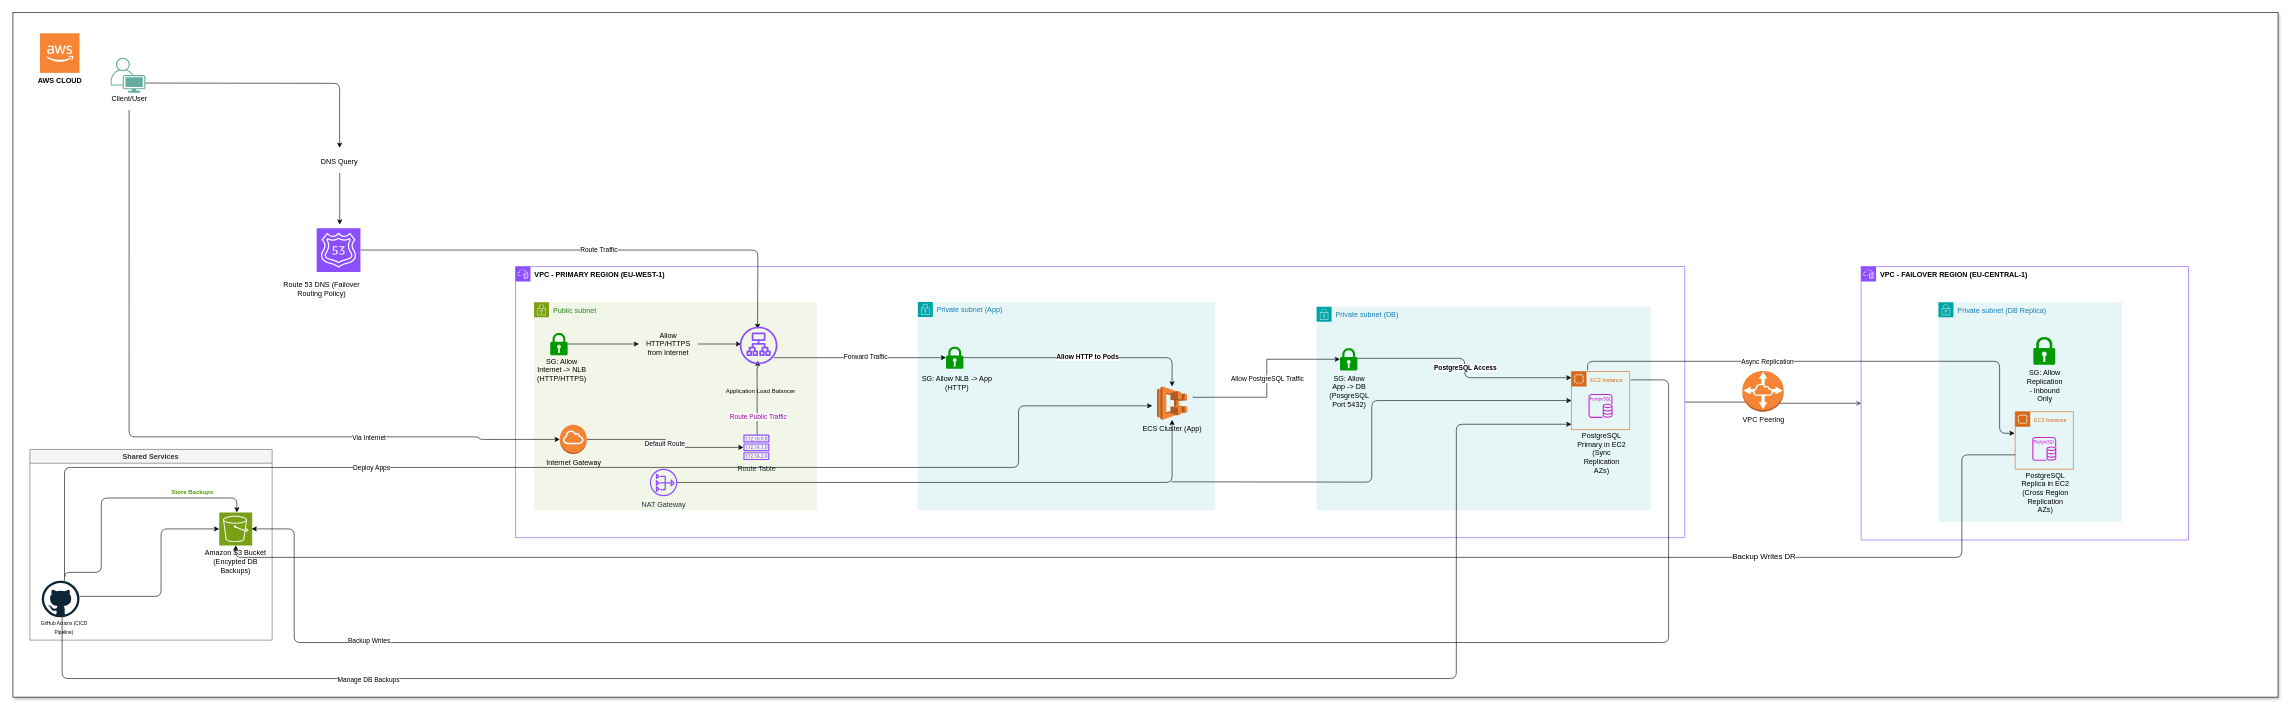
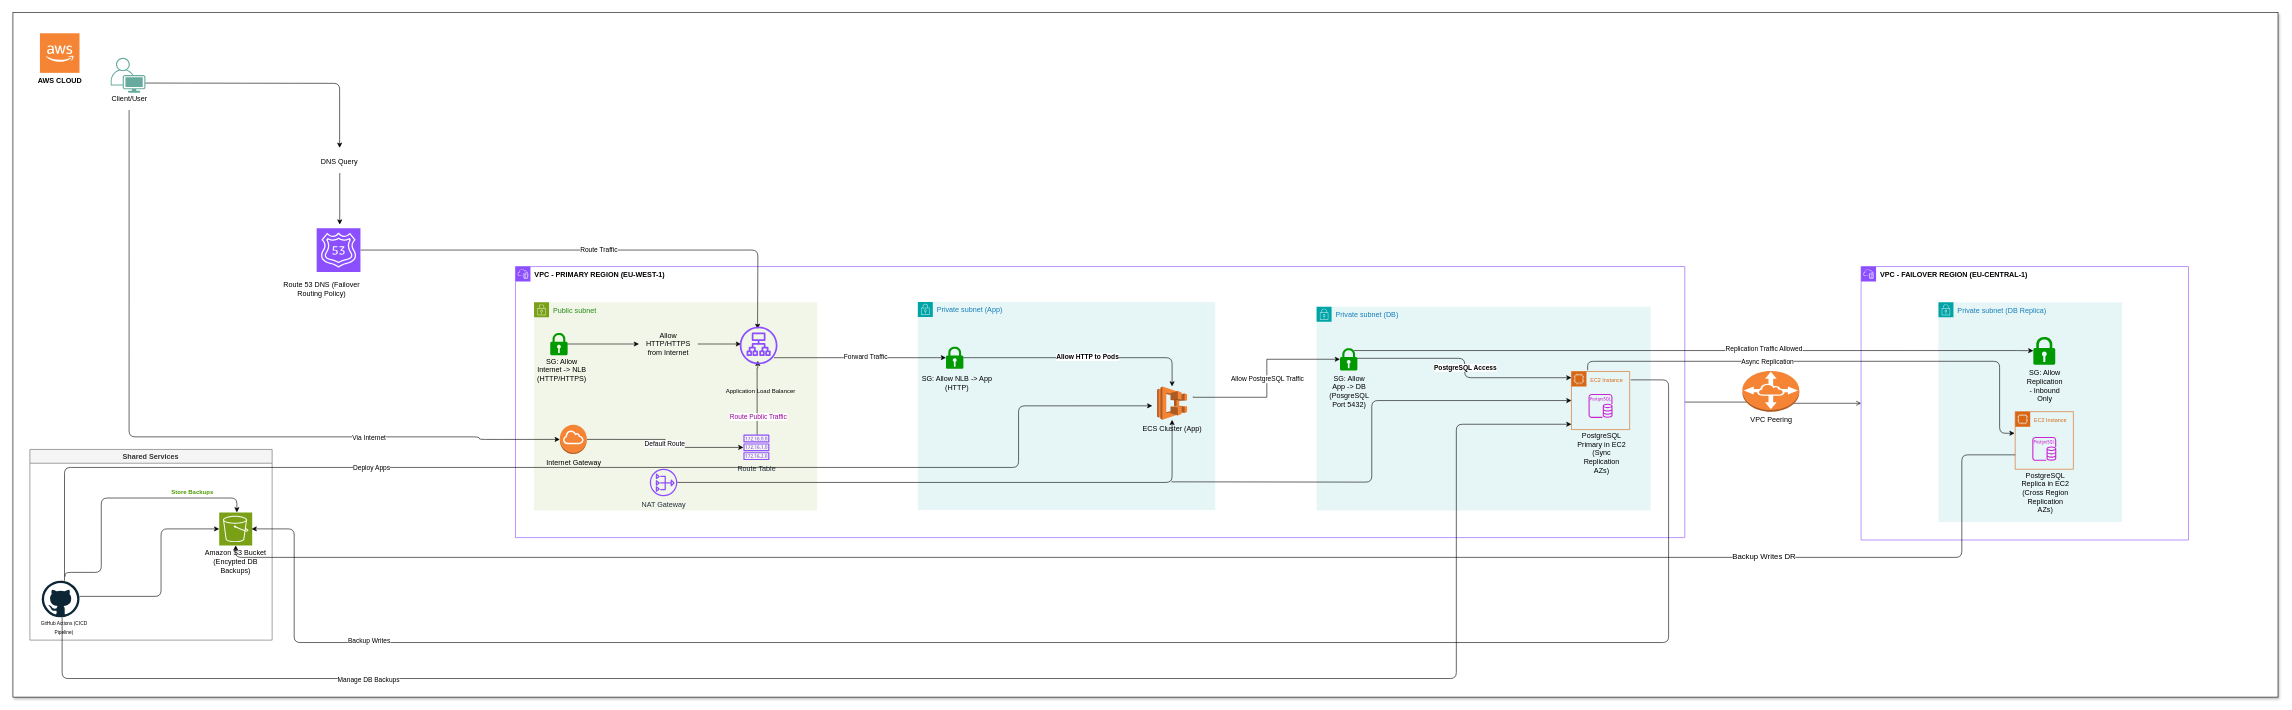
edge "SG: Allow App -> DB (PosgreSQL Port 5432)" -> "SG: Allow Replication - Inbound Only": added, label "Replication Traffic Allowed"
node "VPC Peering": size 41x41 -> 57x41
